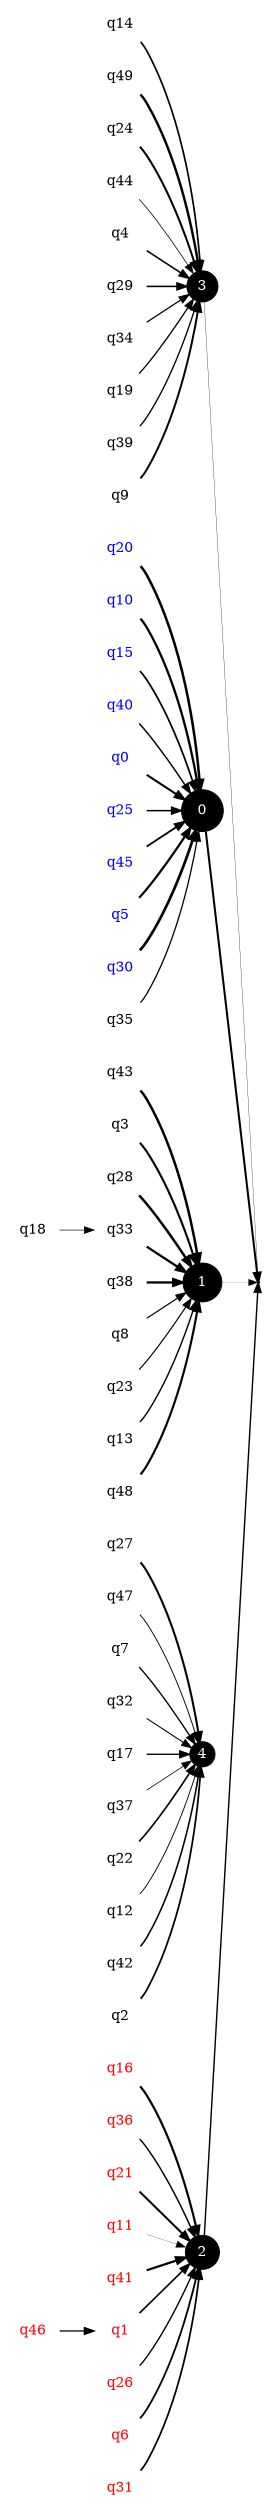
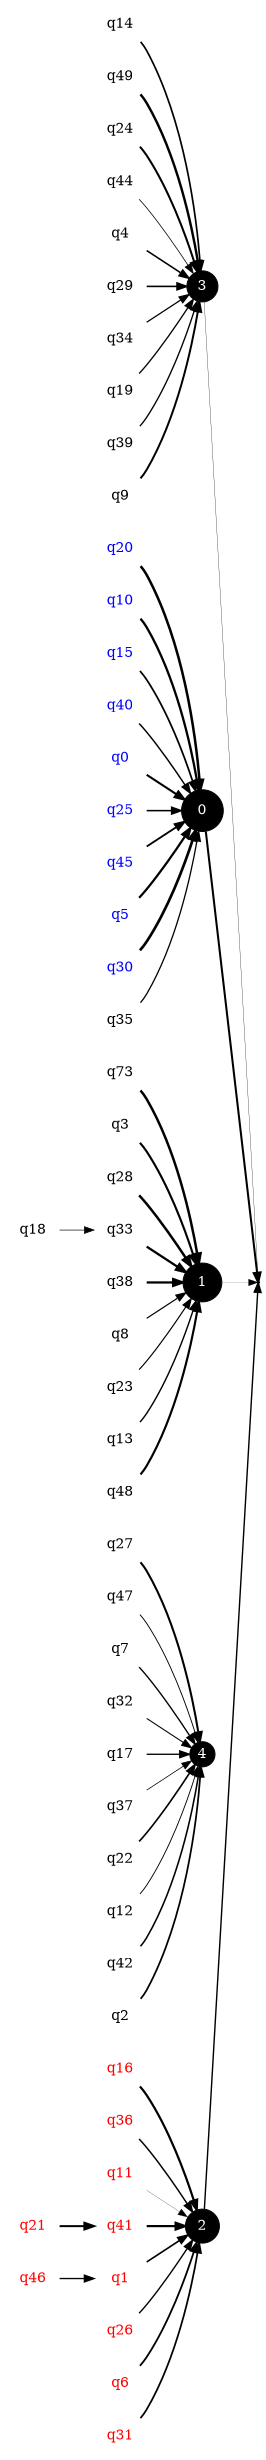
node "q43": label "q43" -> "q73"
edge "q21" -> "2": now "q21" -> "q41"
